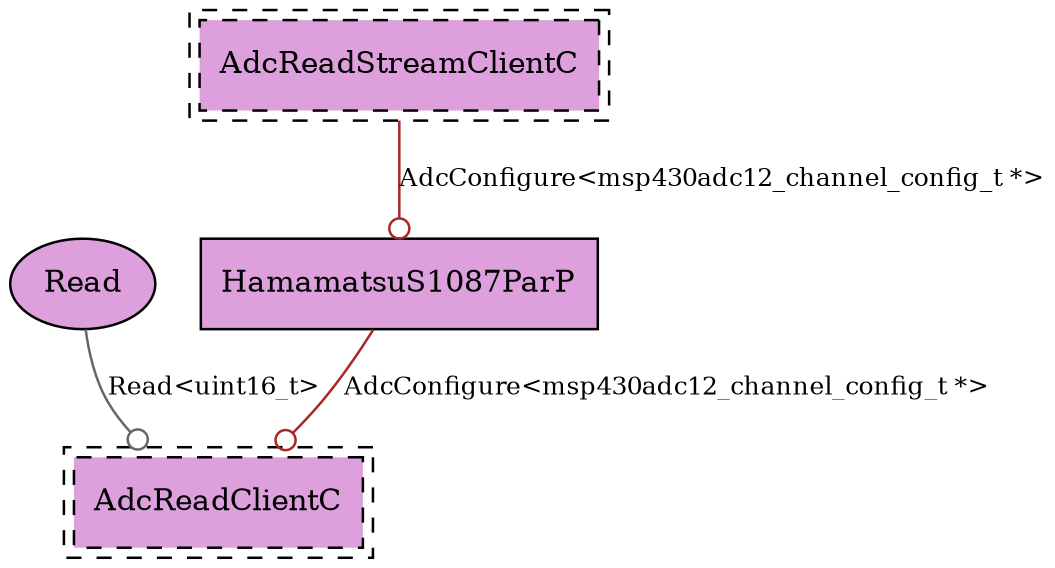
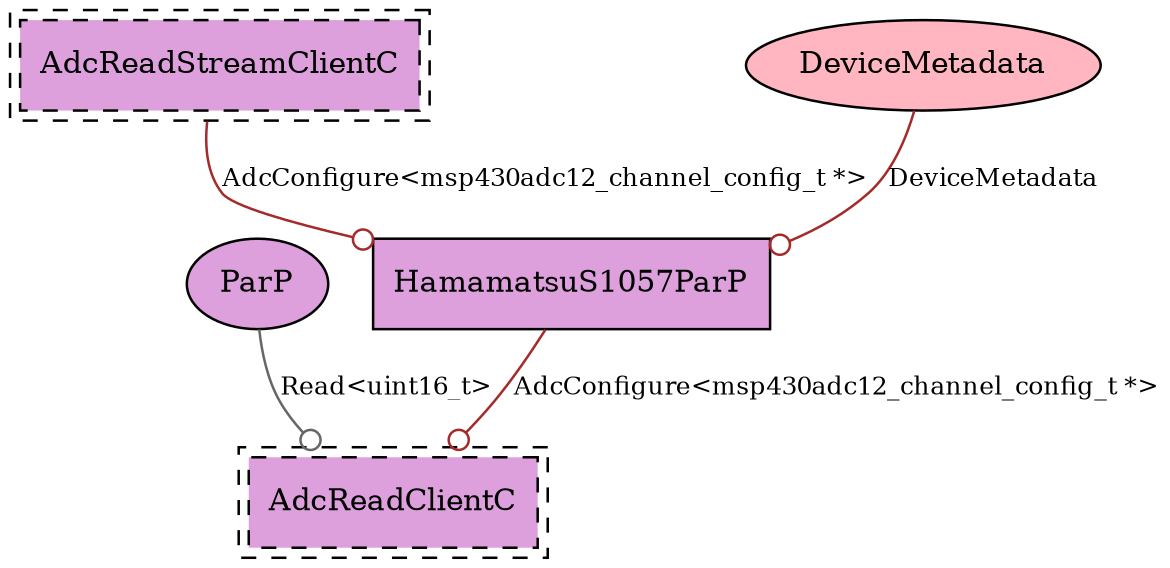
node "DeviceMetadata": added
node "Read": label "Read" -> "ParP"
node "HamamatsuS1087ParP": label "HamamatsuS1087ParP" -> "HamamatsuS1057ParP"
